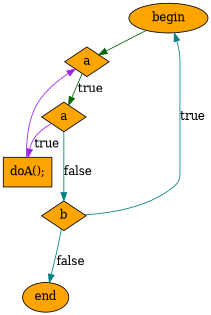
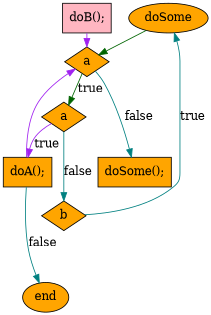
node "doB();": added
node "begin": label "begin" -> "doSome"
node "doSome();": added
edge "b" -> "end": now "doA();" -> "end"
